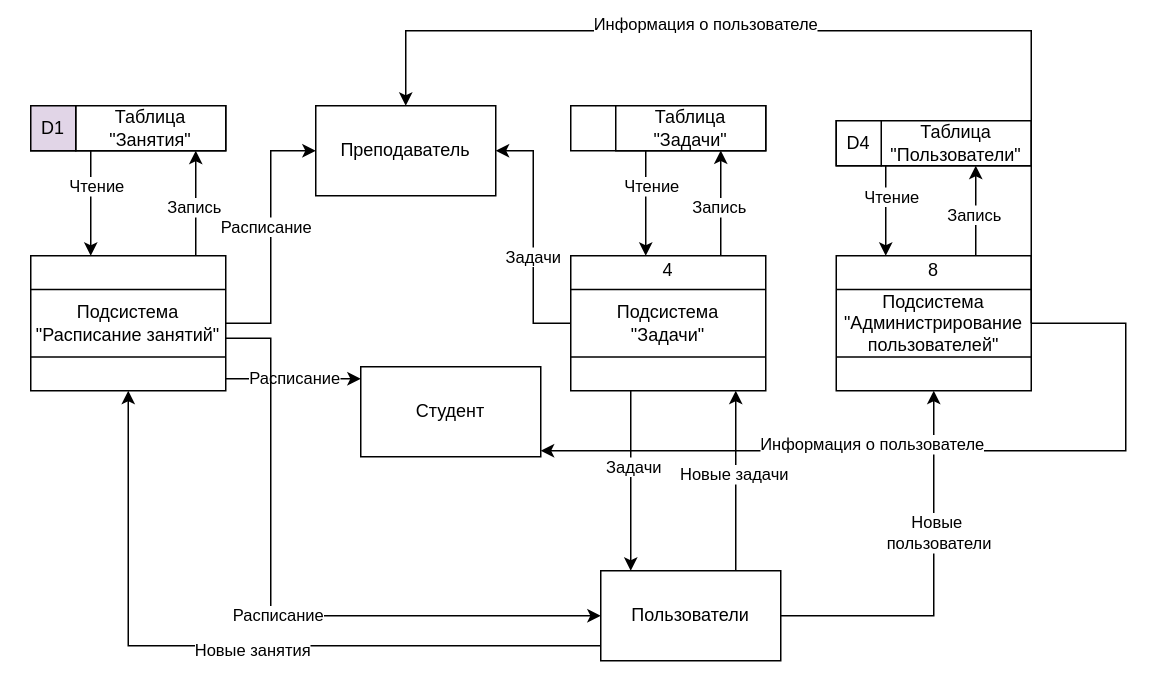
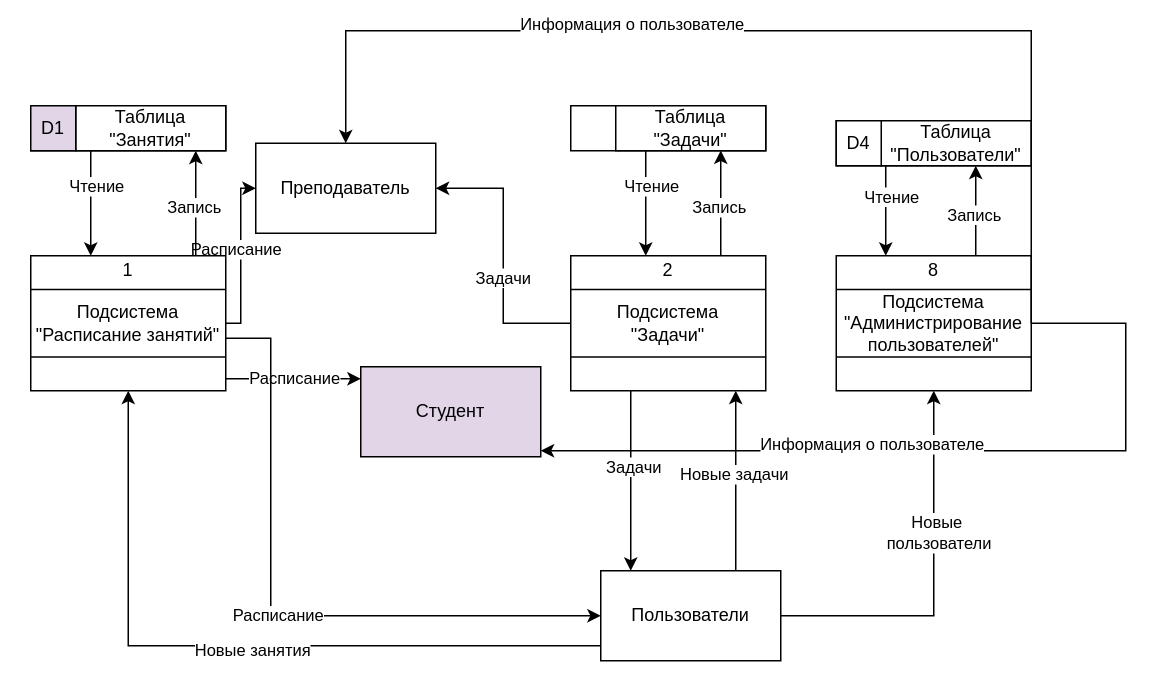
node "Преподаватель": moved (406, 151) -> (346, 188)
node "1": added
node "4": label "4" -> "2"
node "Студент": fillcolor #ffffff -> #e1d5e7
